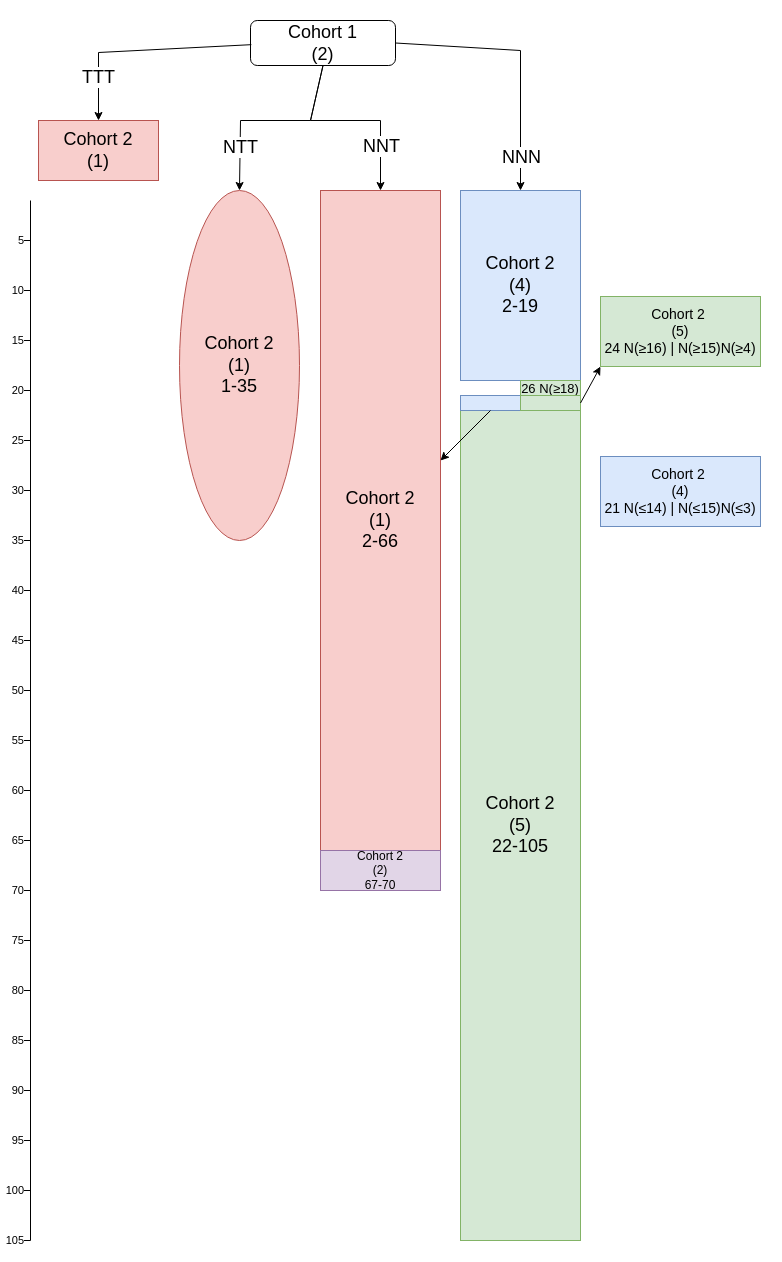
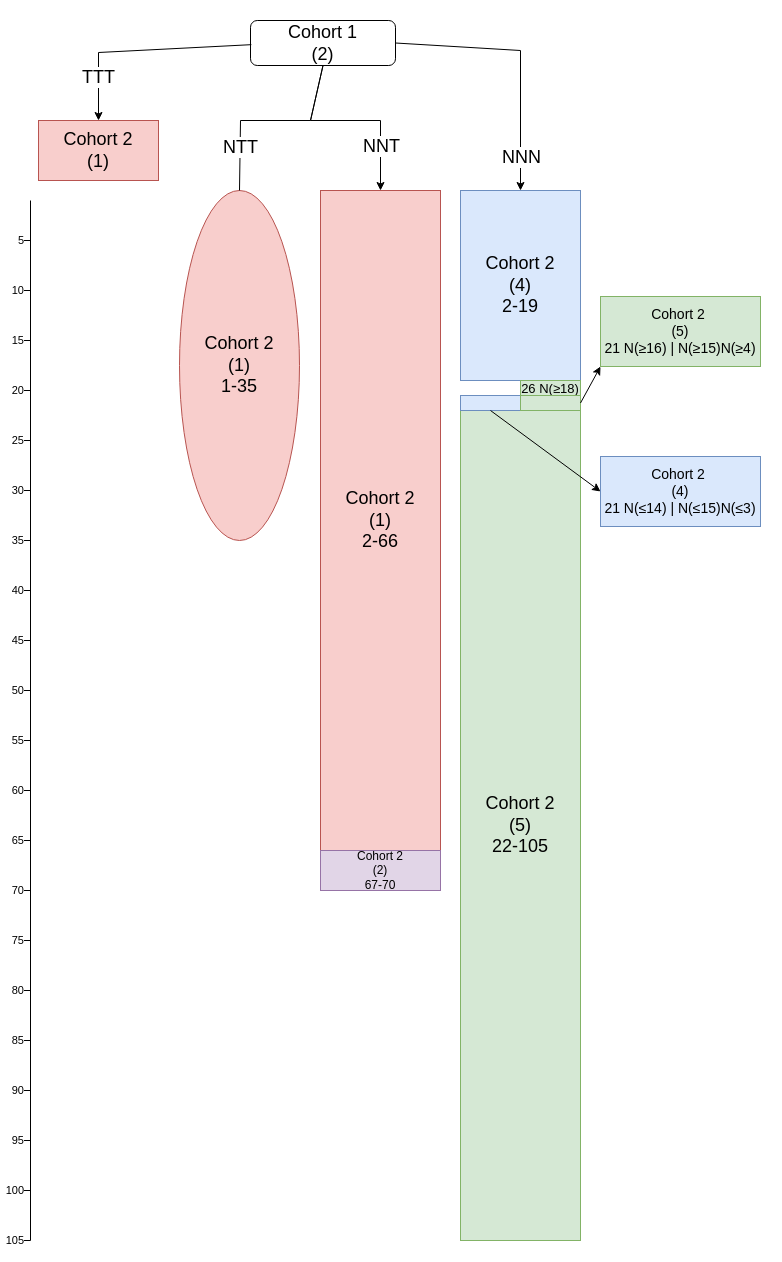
edge "Cohort 1(2)" -> "Cohort 2(1)1-35": arrowhead classic -> none
node "Cohort 2 (5) 24 N(≥16) | N(≥15)N(≥4)": label "Cohort 2 (5) 24 N(≥16) | N(≥15)N(≥4)" -> "Cohort 2 (5) 21 N(≥16) | N(≥15)N(≥4)"
edge "Cohort 2(5)22-105" -> "Cohort 2(1)2-66": now "Cohort 2(5)22-105" -> "Cohort 2 (4)21 N(≤14) | N(≤15)N(≤3)"
